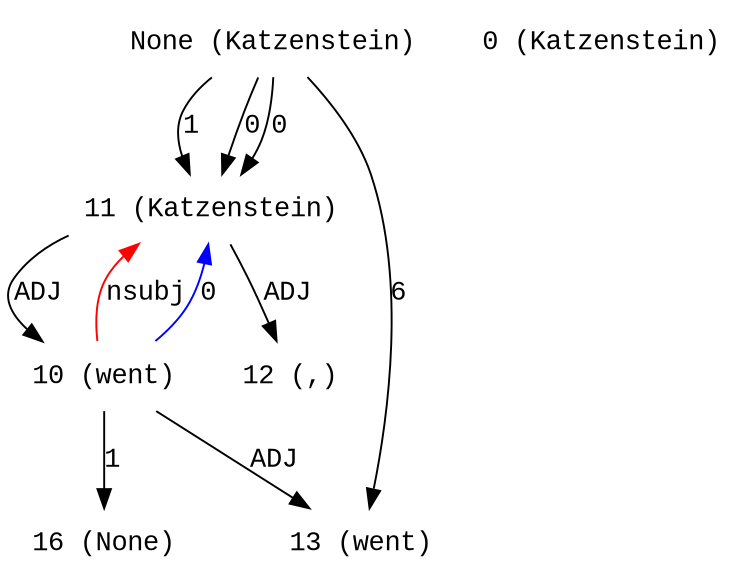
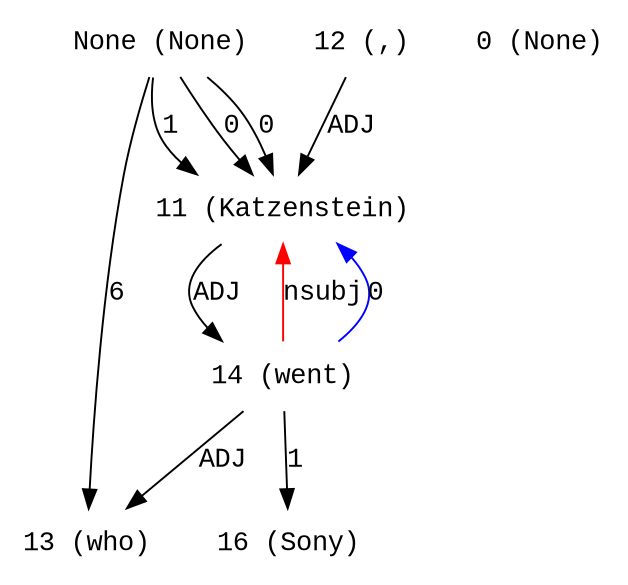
node "None (Katzenstein)": label "None (Katzenstein)" -> "None (None)"
node "0 (Katzenstein)": label "0 (Katzenstein)" -> "0 (None)"
edge "11 (Katzenstein)" -> "12 (,)": reversed
node "10 (went)": label "10 (went)" -> "14 (went)"
node "16 (None)": label "16 (None)" -> "16 (Sony)"
node "13 (went)": label "13 (went)" -> "13 (who)"
